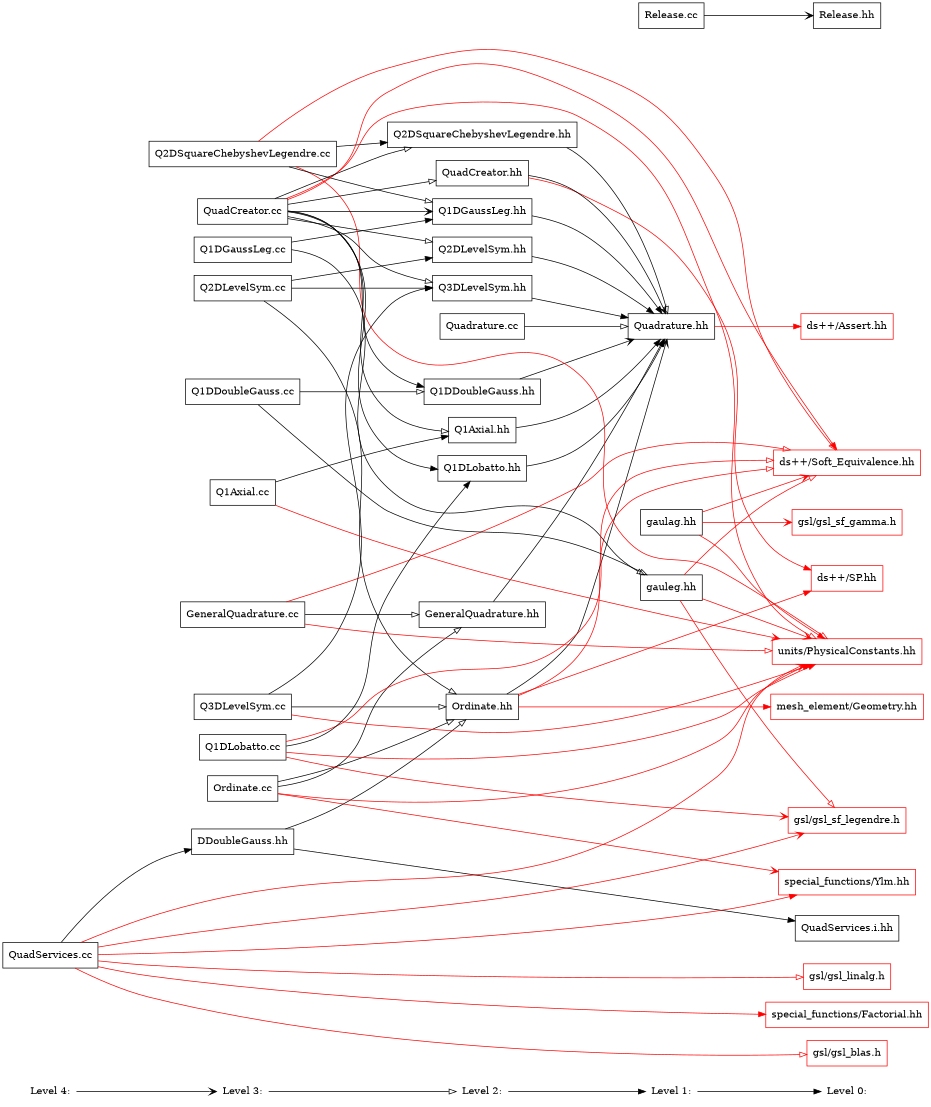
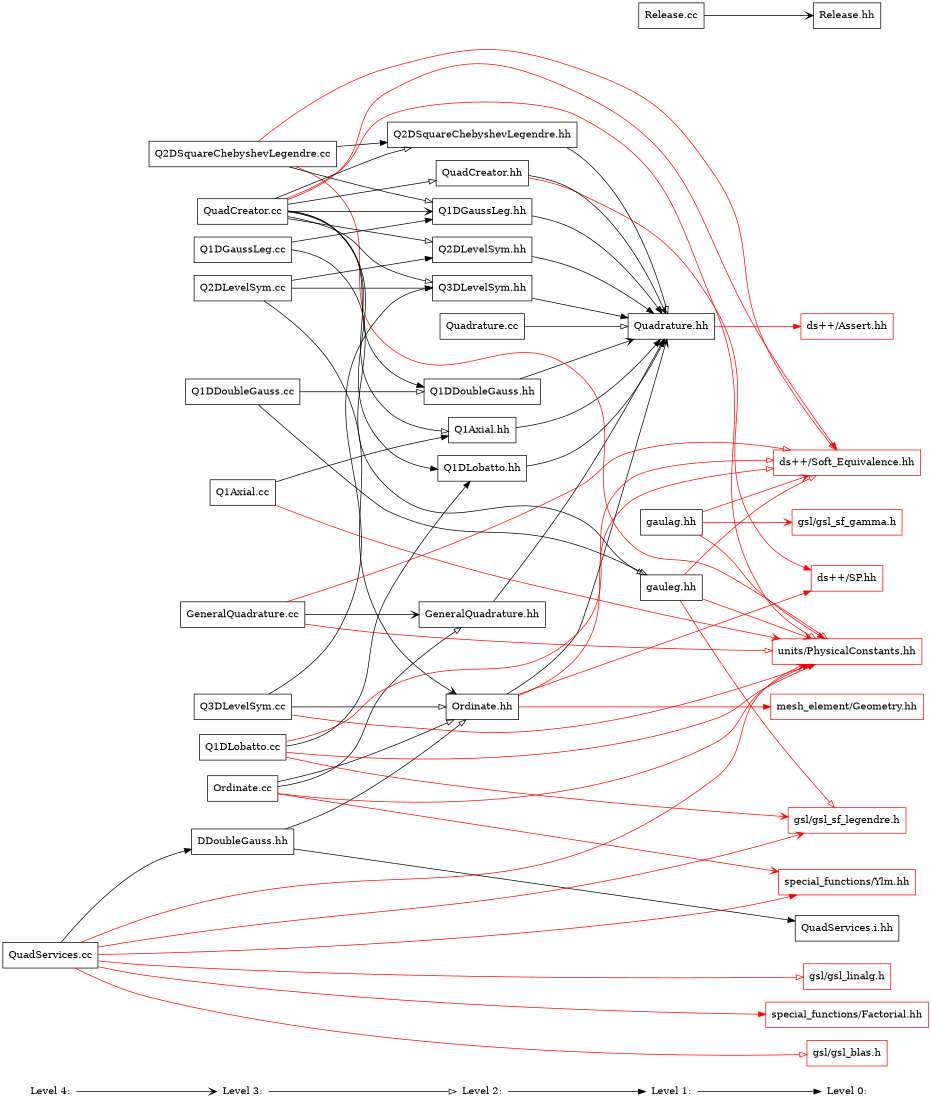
edge "Q2DLevelSym.cc" -> "Ordinate.hh": arrowhead onormal -> vee
edge "GeneralQuadrature.cc" -> "GeneralQuadrature.hh": arrowhead onormal -> vee
